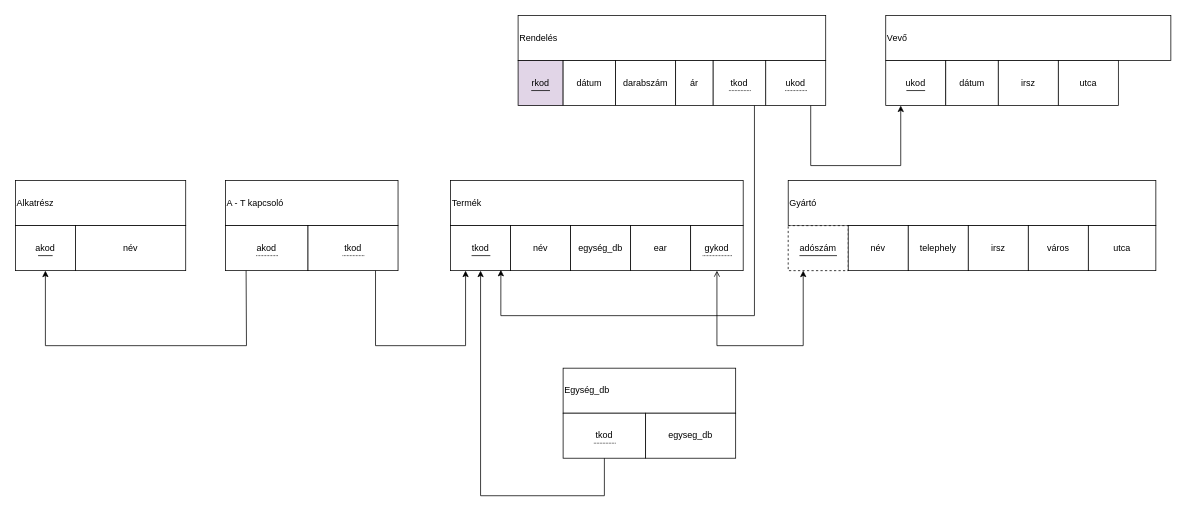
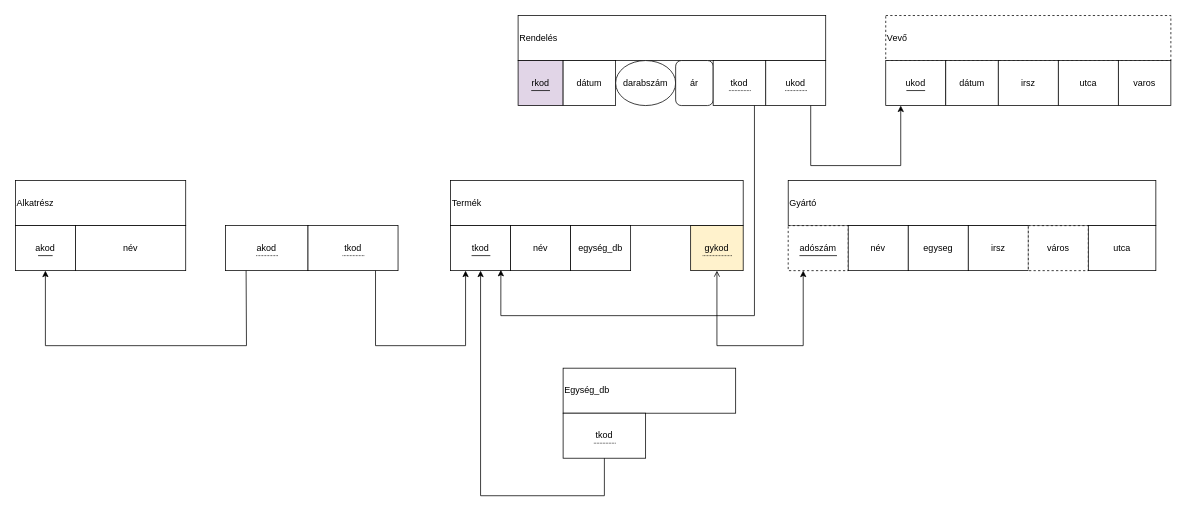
node "Vevő": style solid -> dashed
node "darabszám": shape rectangle -> ellipse
node "ár": shape rectangle -> rounded rectangle
node "varos": added
node "A - T kapcsoló": removed
node "ear": removed
node "gykod": fillcolor #ffffff -> #fff2cc
node "telephely": label "telephely" -> "egyseg"
node "város": style solid -> dashed
node "egyseg_db": removed
